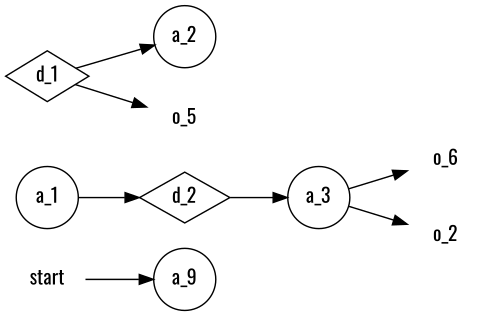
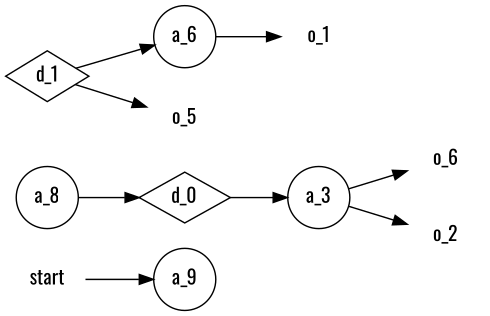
node "a_2": label "a_2" -> "a_6"
node "o_1": added
node "a_1": label "a_1" -> "a_8"
node "d_2": label "d_2" -> "d_0"
